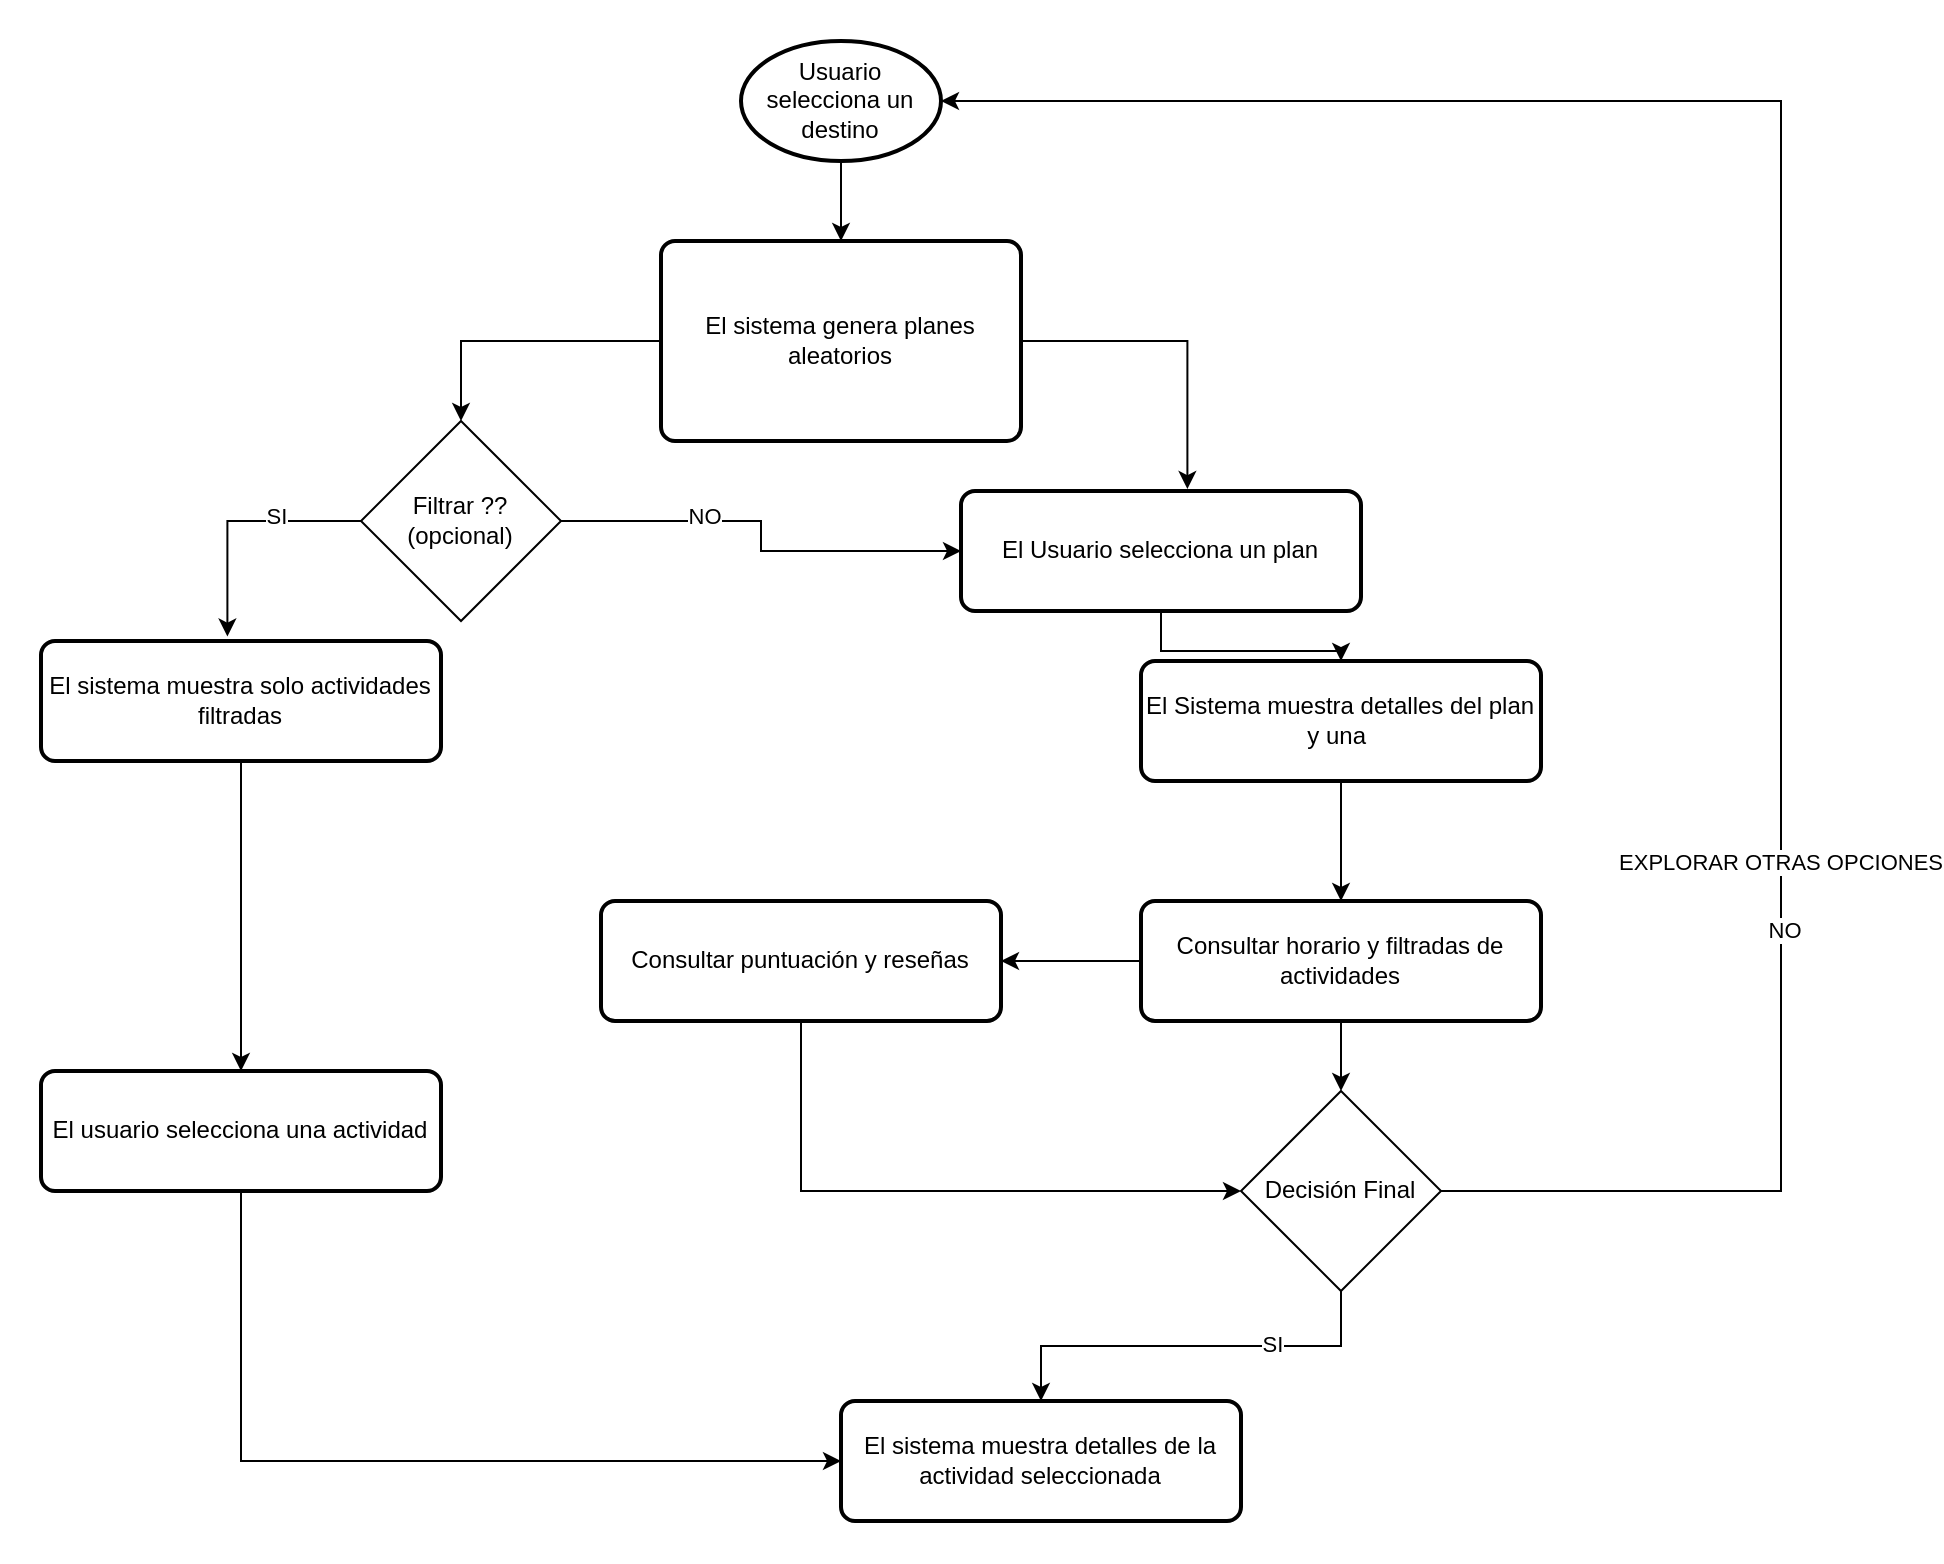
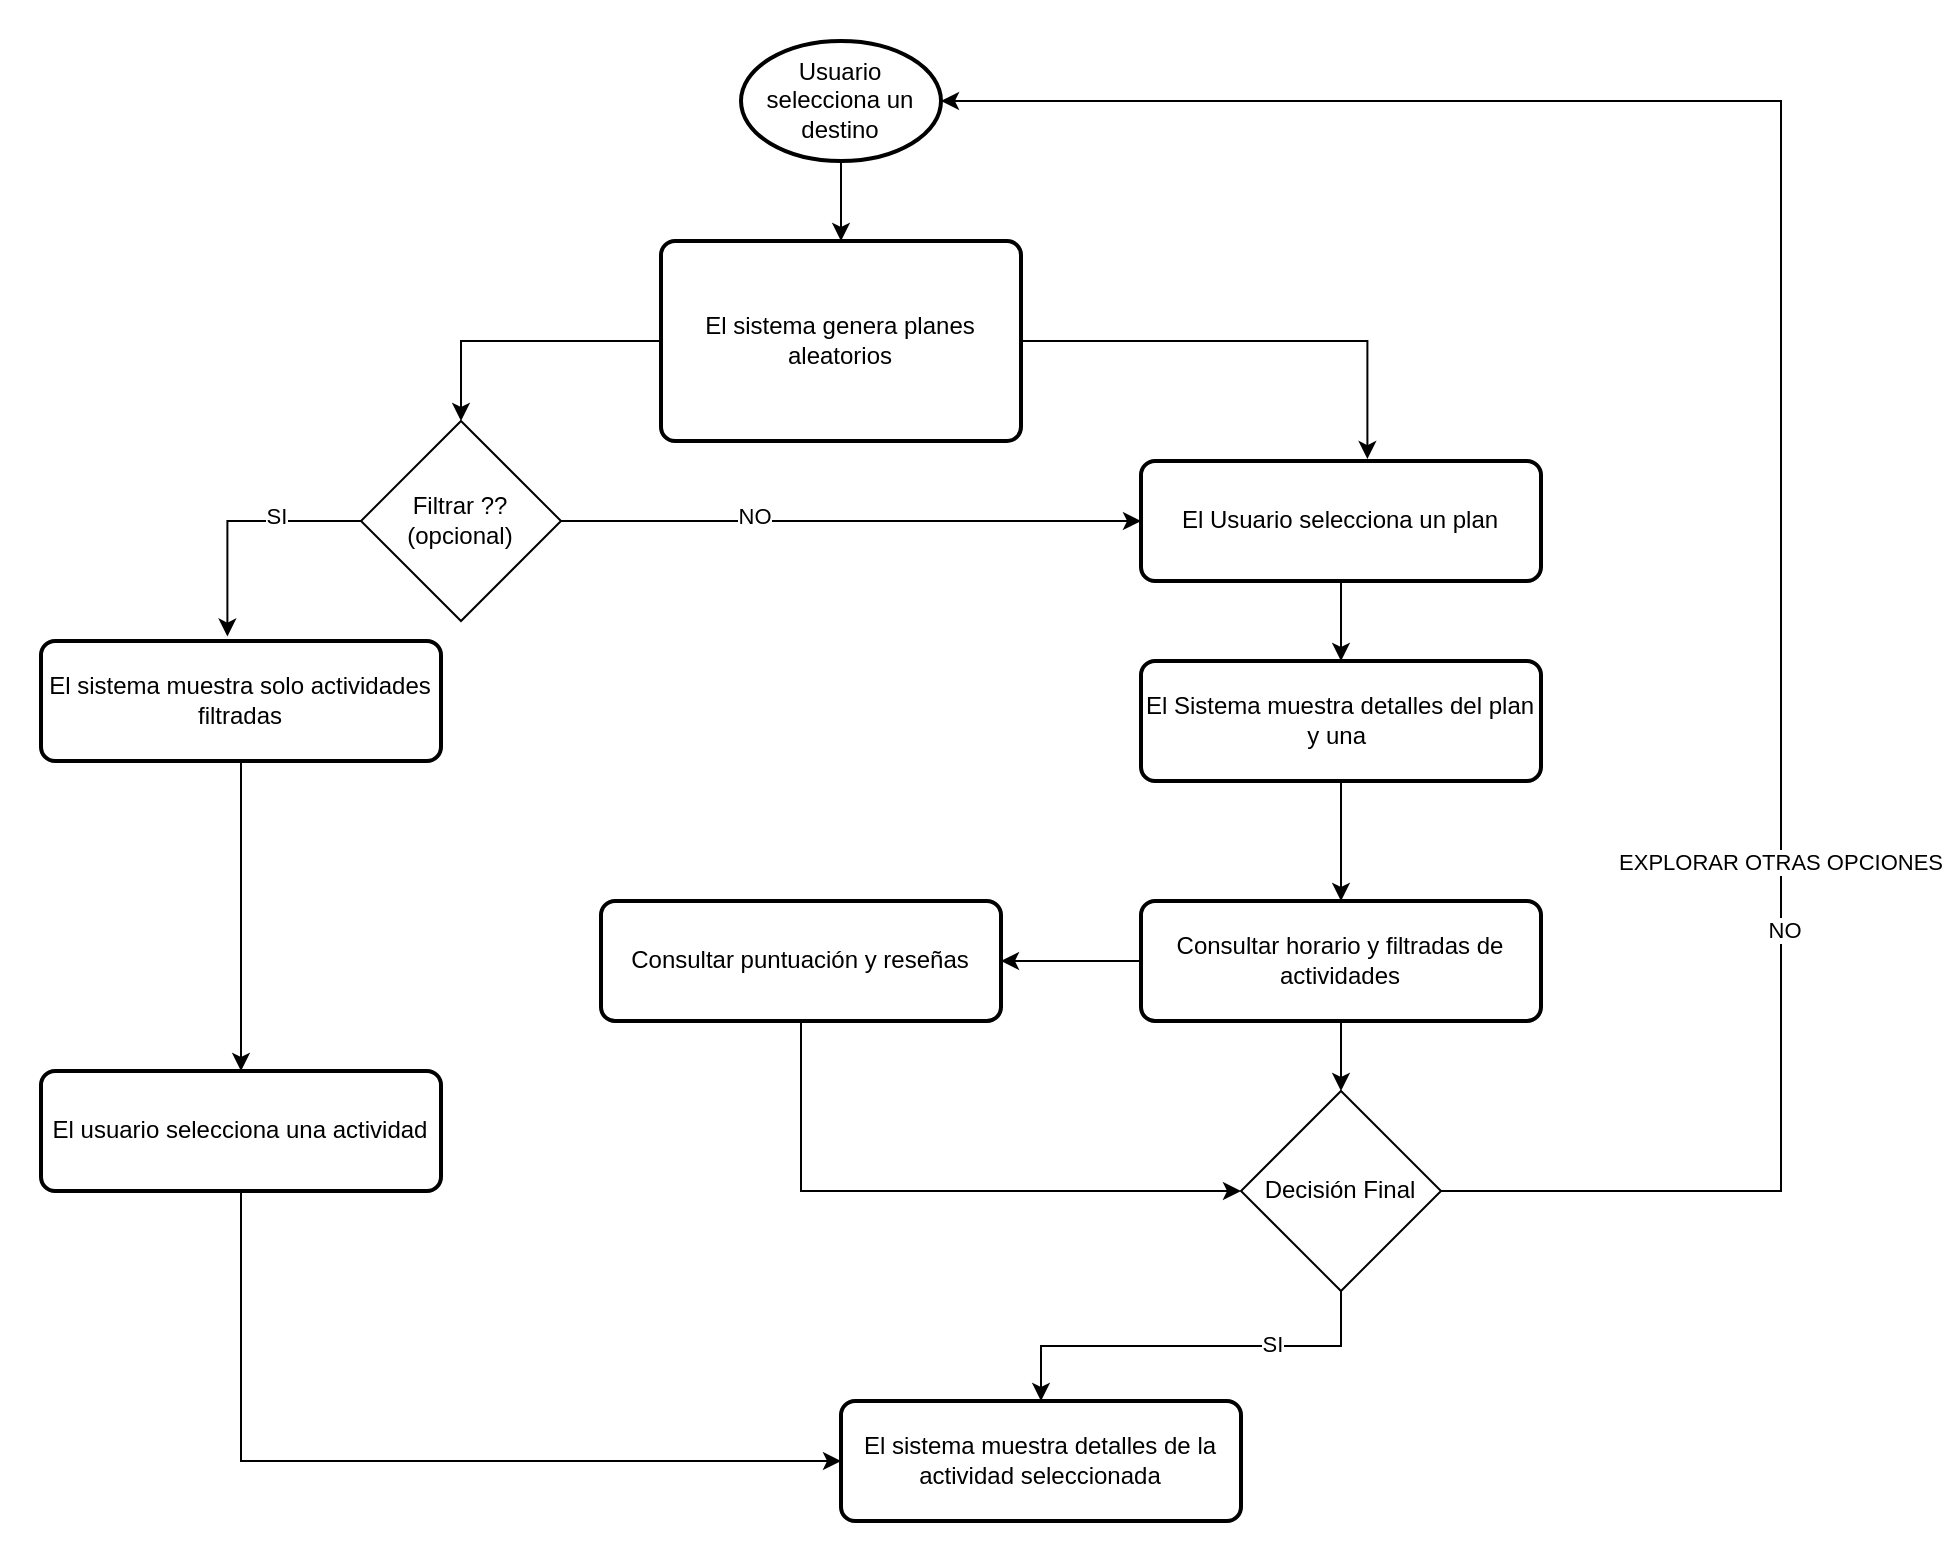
node "El Usuario selecciona un plan": moved (1161, 551) -> (1341, 521)
